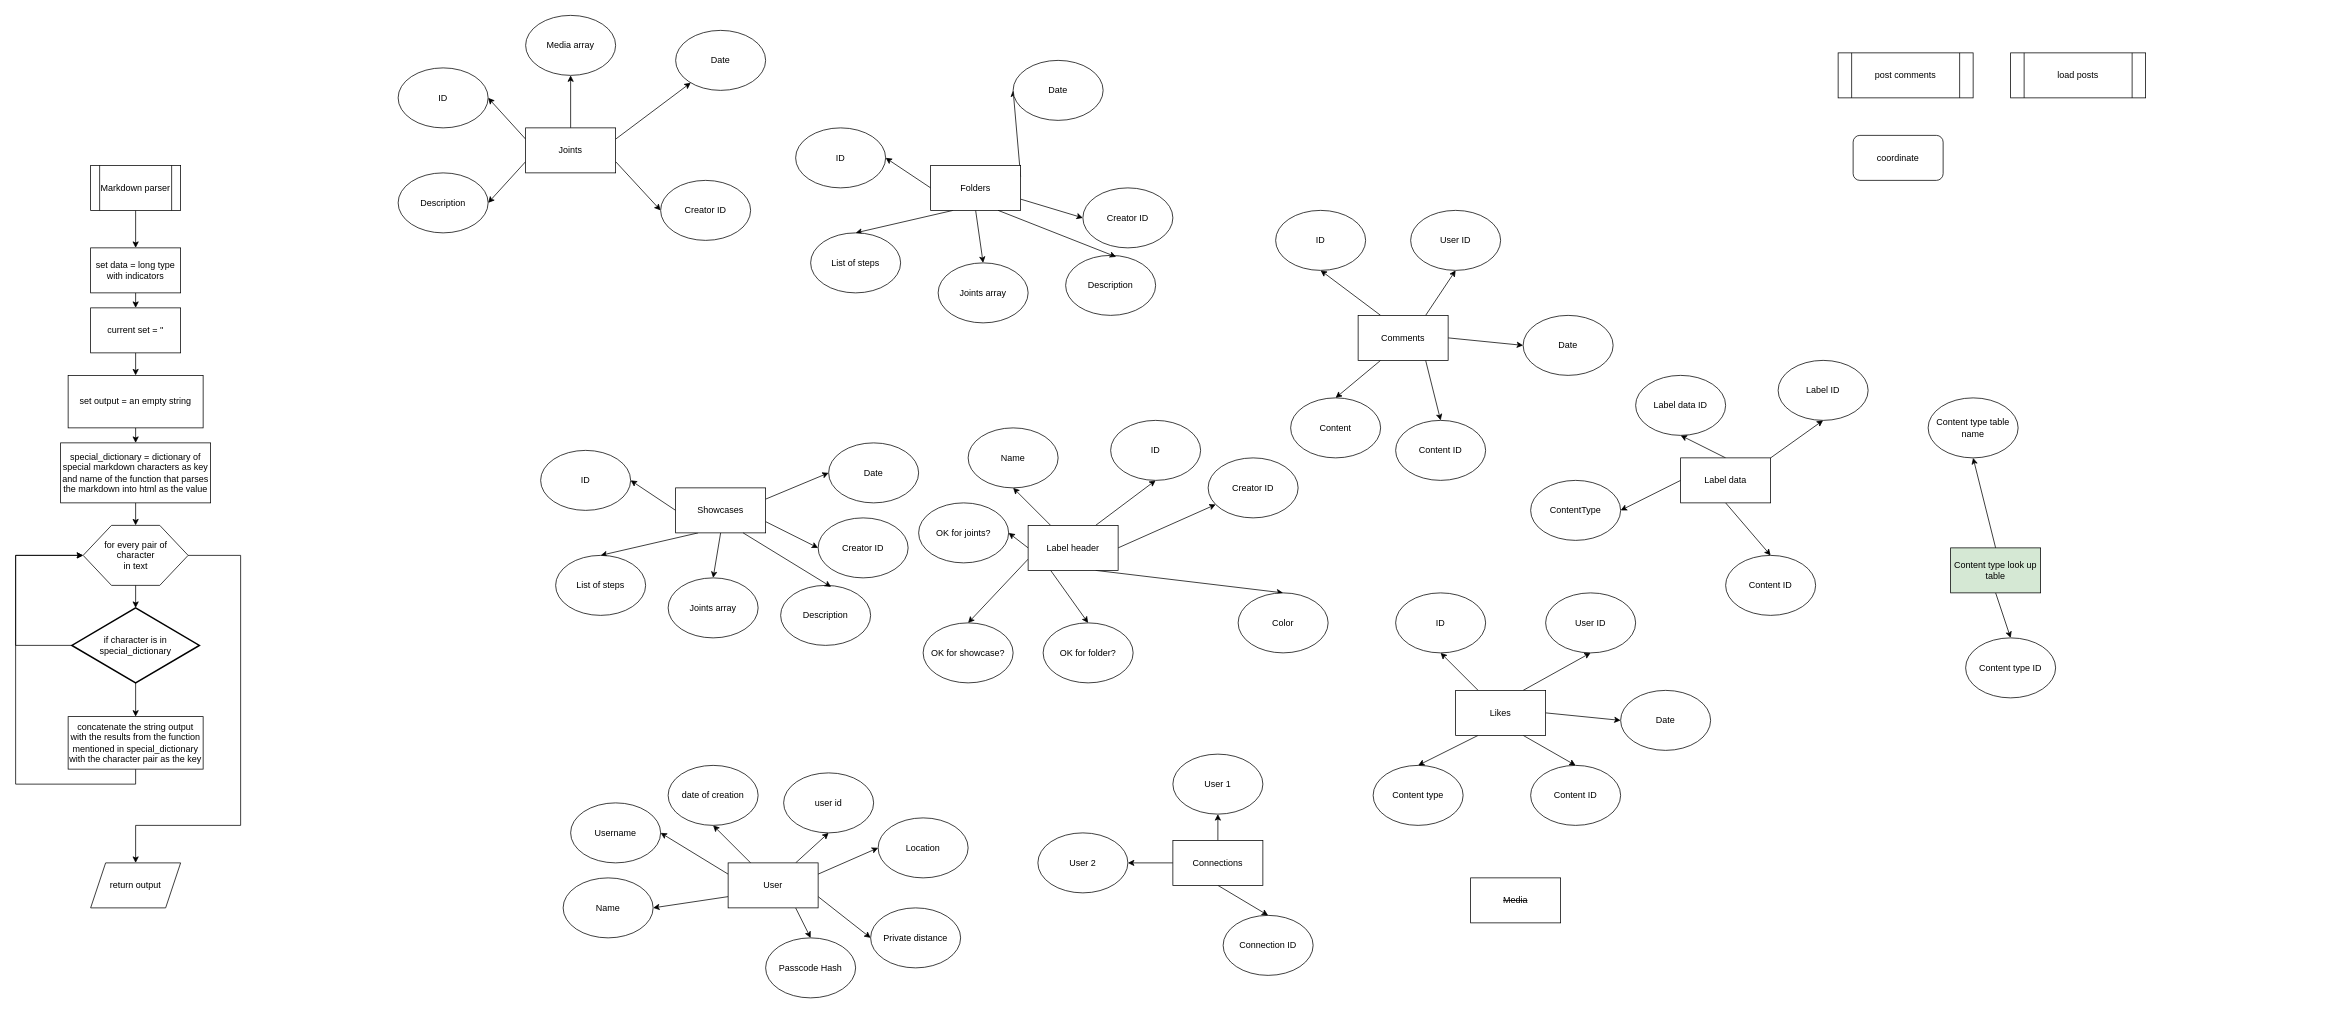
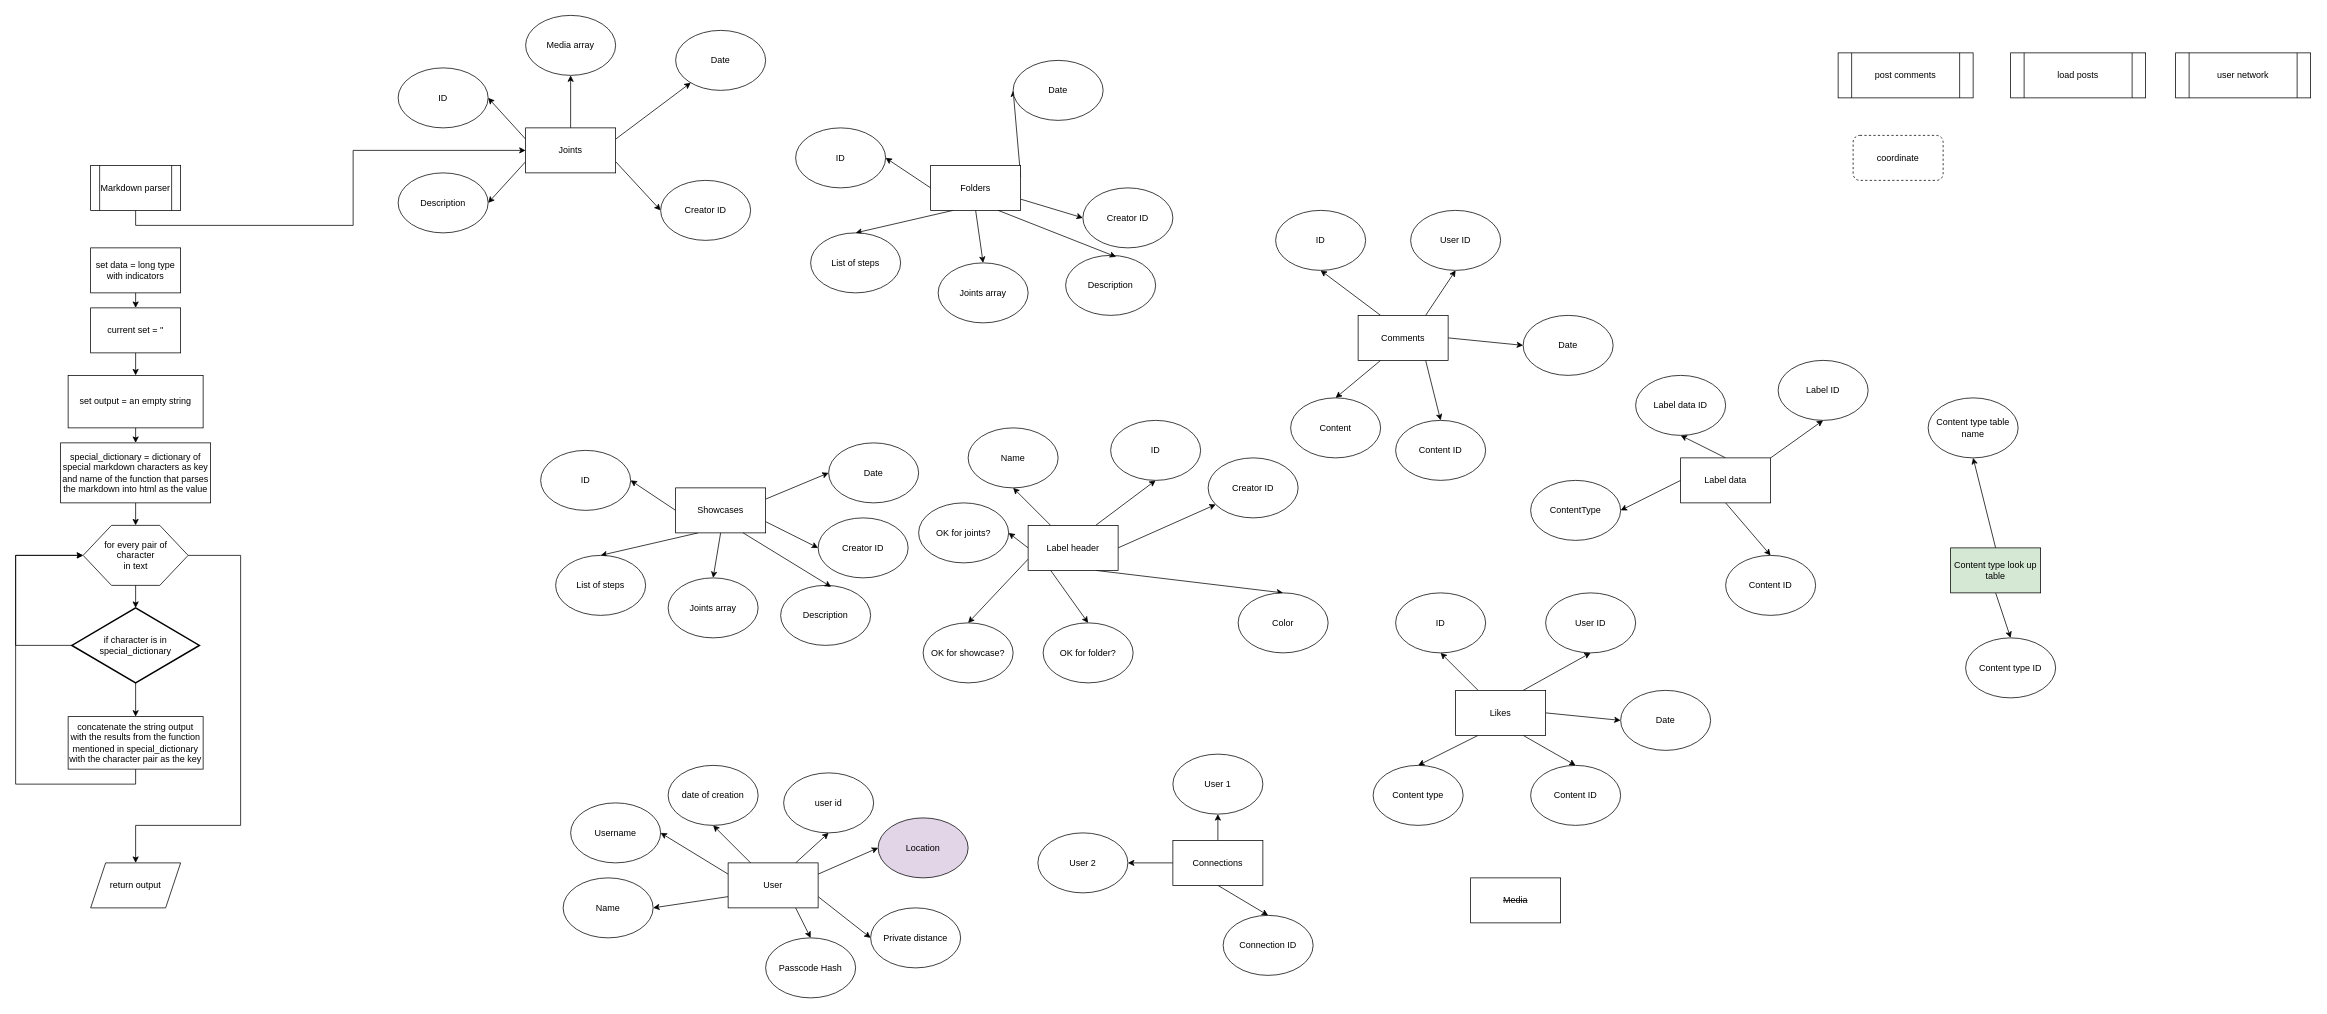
node "user network": added
node "coordinate": style solid -> dashed
edge "Markdown parser" -> "set data = long type with indicators": now "Markdown parser" -> "Joints"
node "Location": fillcolor #ffffff -> #e1d5e7
